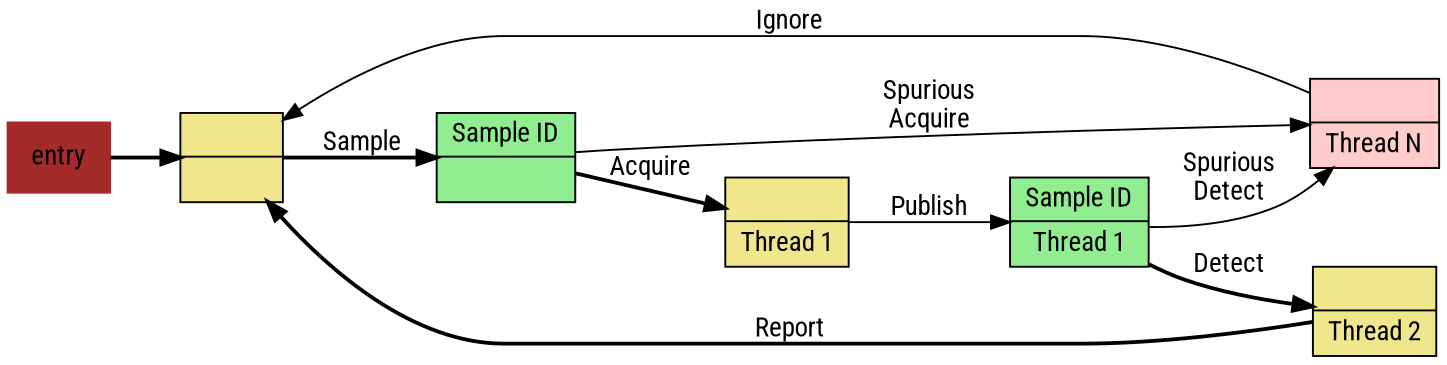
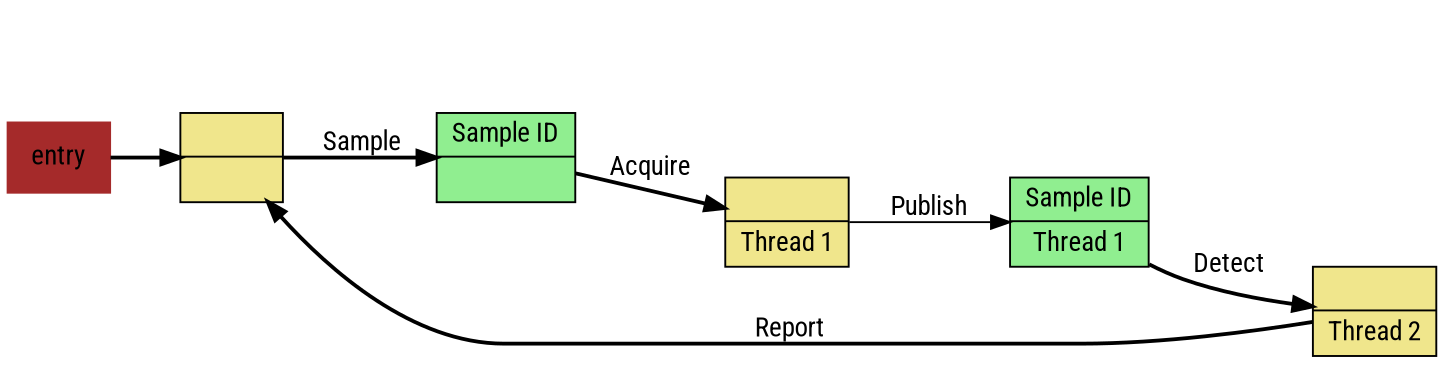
node "Thread N": removed
